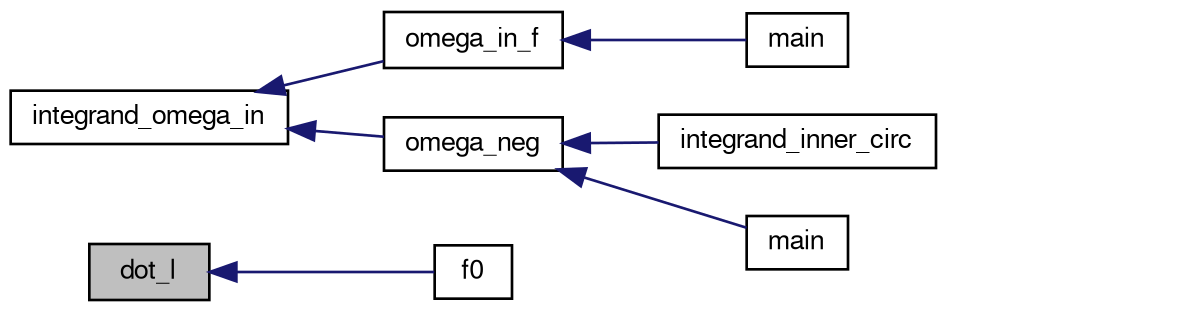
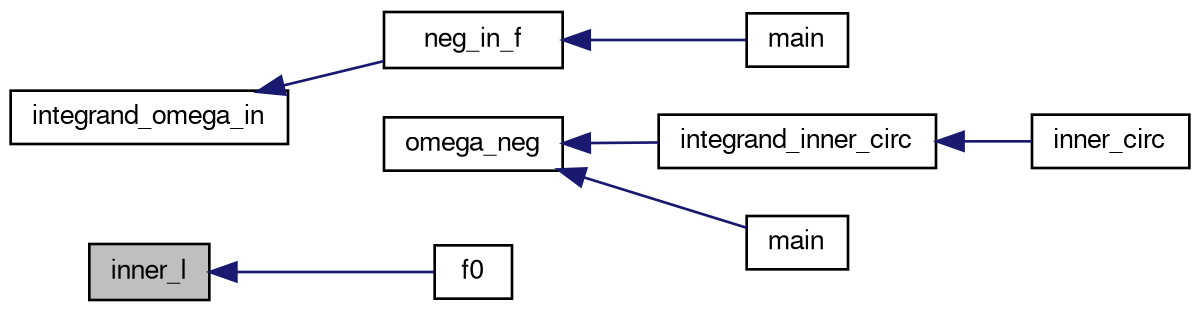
node "omega_in_f": label "omega_in_f" -> "neg_in_f"
edge "omega_neg" -> "integrand_omega_in": removed
node "inner_circ": added
node "dot_l": label "dot_l" -> "inner_l"
